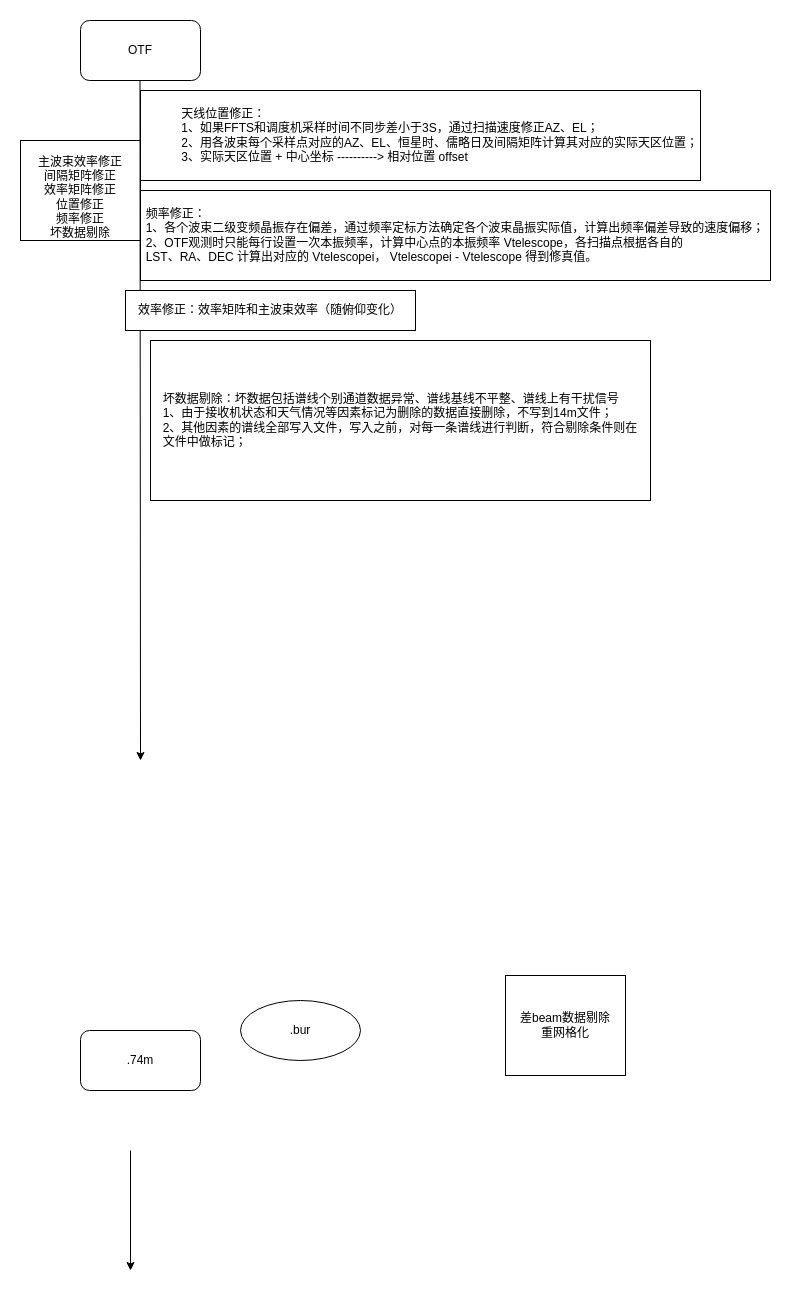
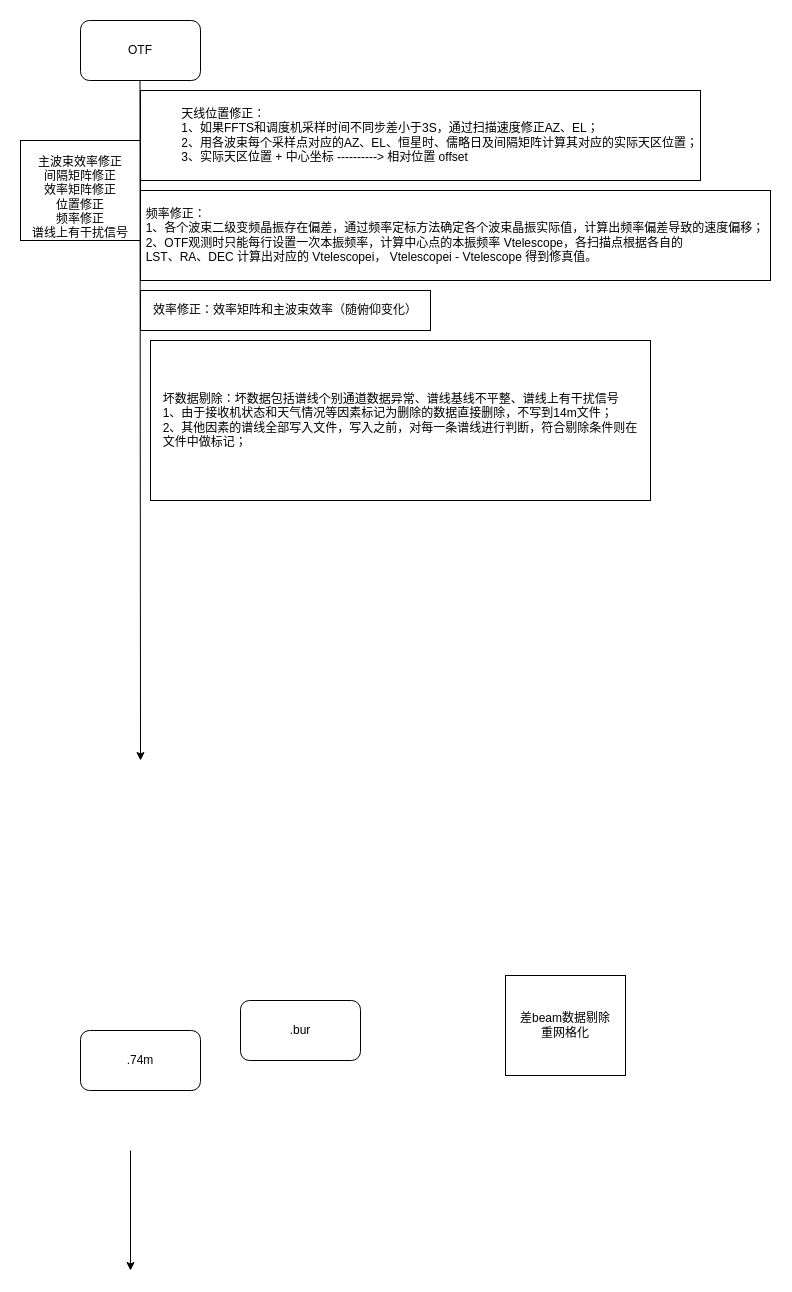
node "主波束效率修正 间隔矩阵修正 效率矩阵修正 位置修正 频率修正 坏数据剔除": label "主波束效率修正 间隔矩阵修正 效率矩阵修正 位置修正 频率修正 坏数据剔除" -> "主波束效率修正 间隔矩阵修正 效率矩阵修正 位置修正 频率修正 谱线上有干扰信号"
node "效率修正：效率矩阵和主波束效率（随俯仰变化）": moved (271, 311) -> (286, 311)
node ".bur": shape ellipse -> rounded rectangle
